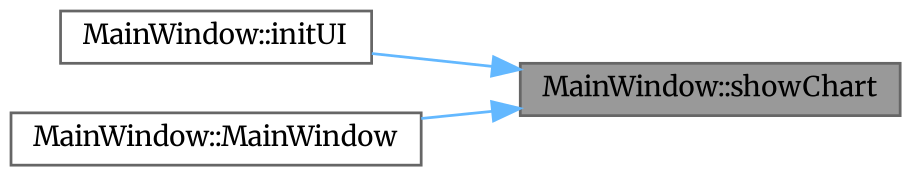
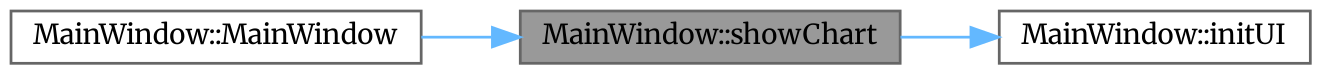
edge "MainWindow::initUI" -> "MainWindow::showChart": reversed
